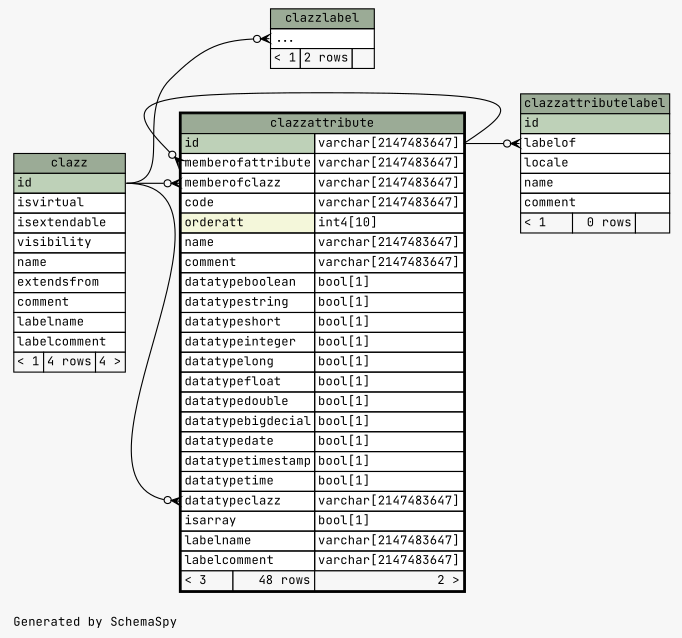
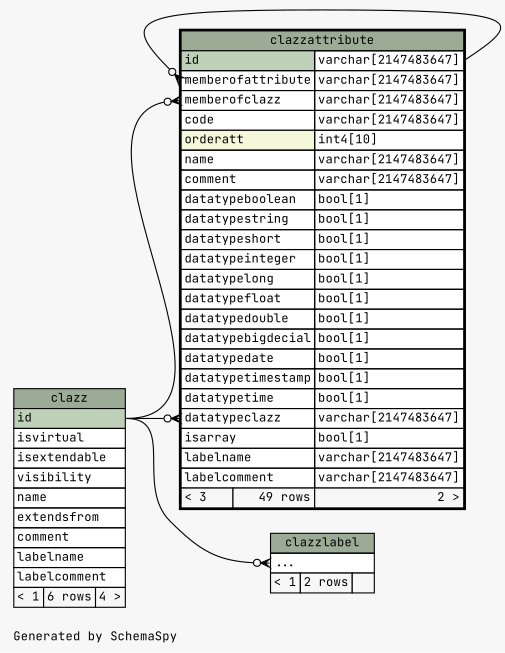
node "clazzattributelabel": removed
node "clazz": text "4 rows" -> "6 rows"
node "clazzattribute": text "48 rows" -> "49 rows"
